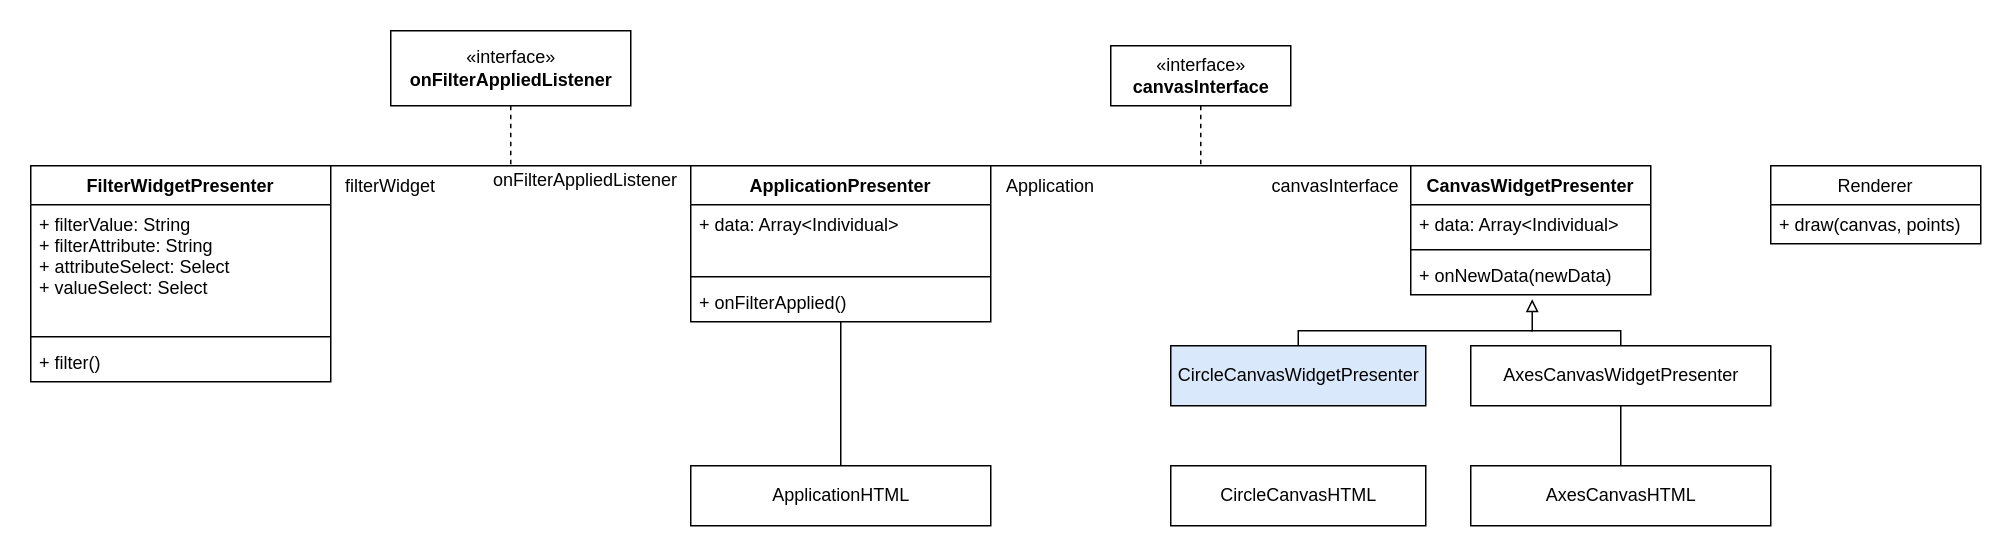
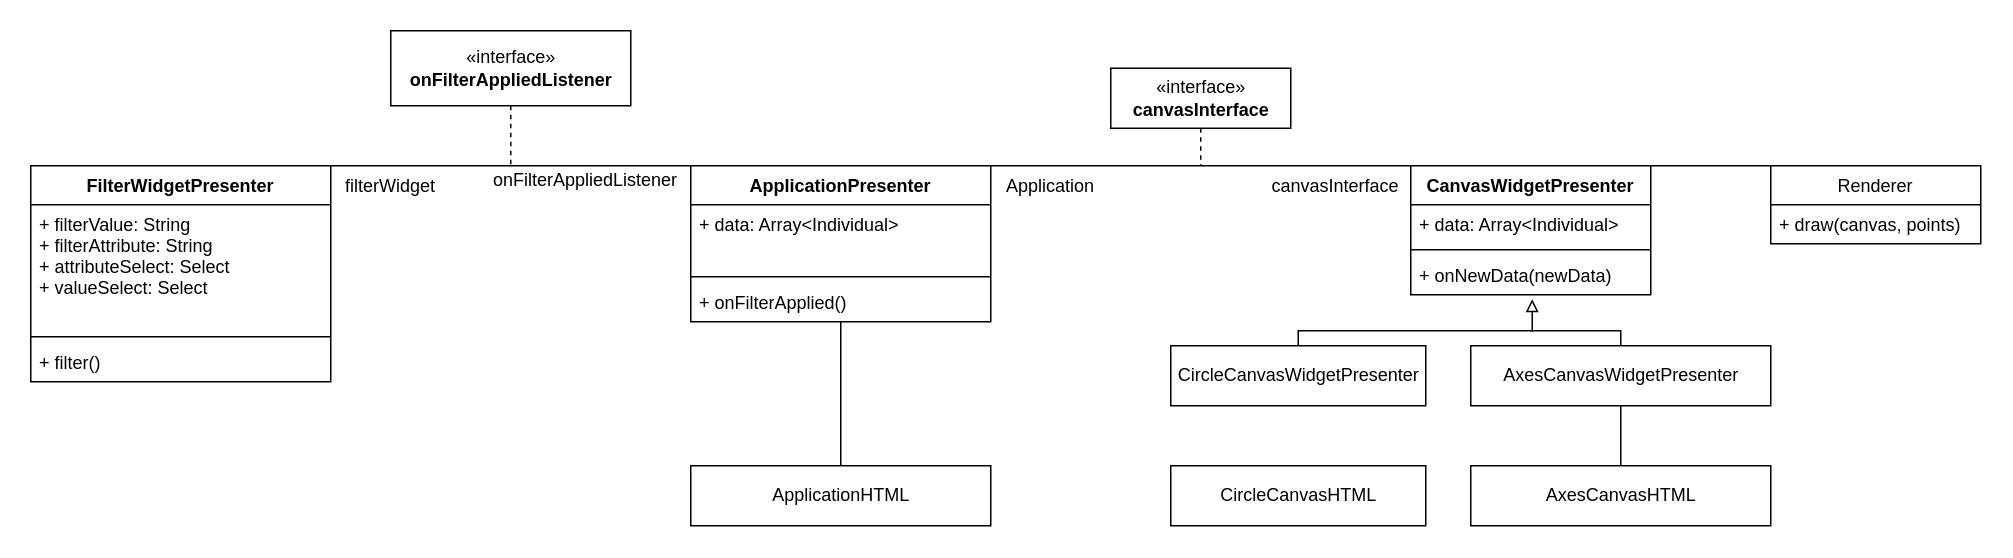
node "«interface» canvasInterface": moved (1201, 76) -> (1201, 98)
edge "Renderer" -- "CanvasWidgetPresenter": added
node "CircleCanvasWidgetPresenter": fillcolor #dae8fc -> #ffffff
